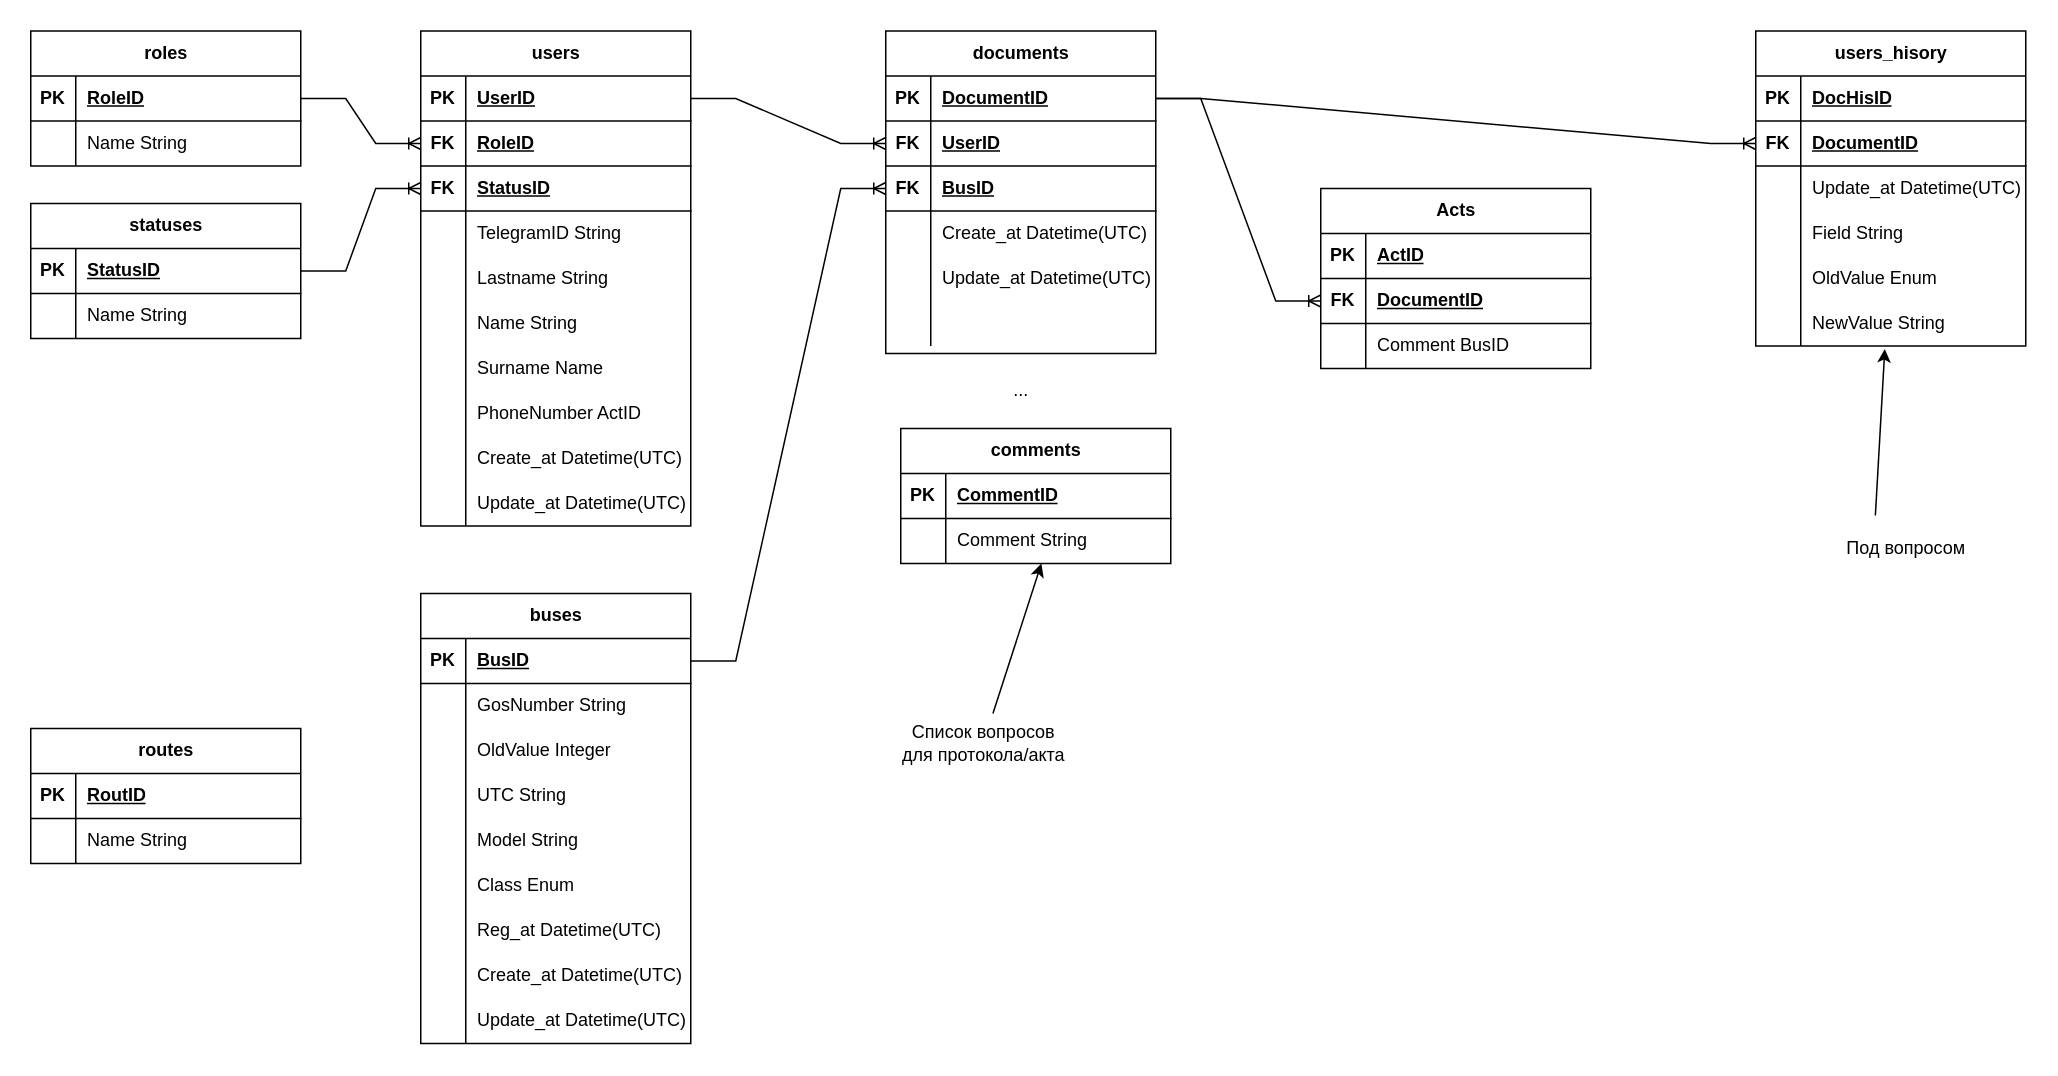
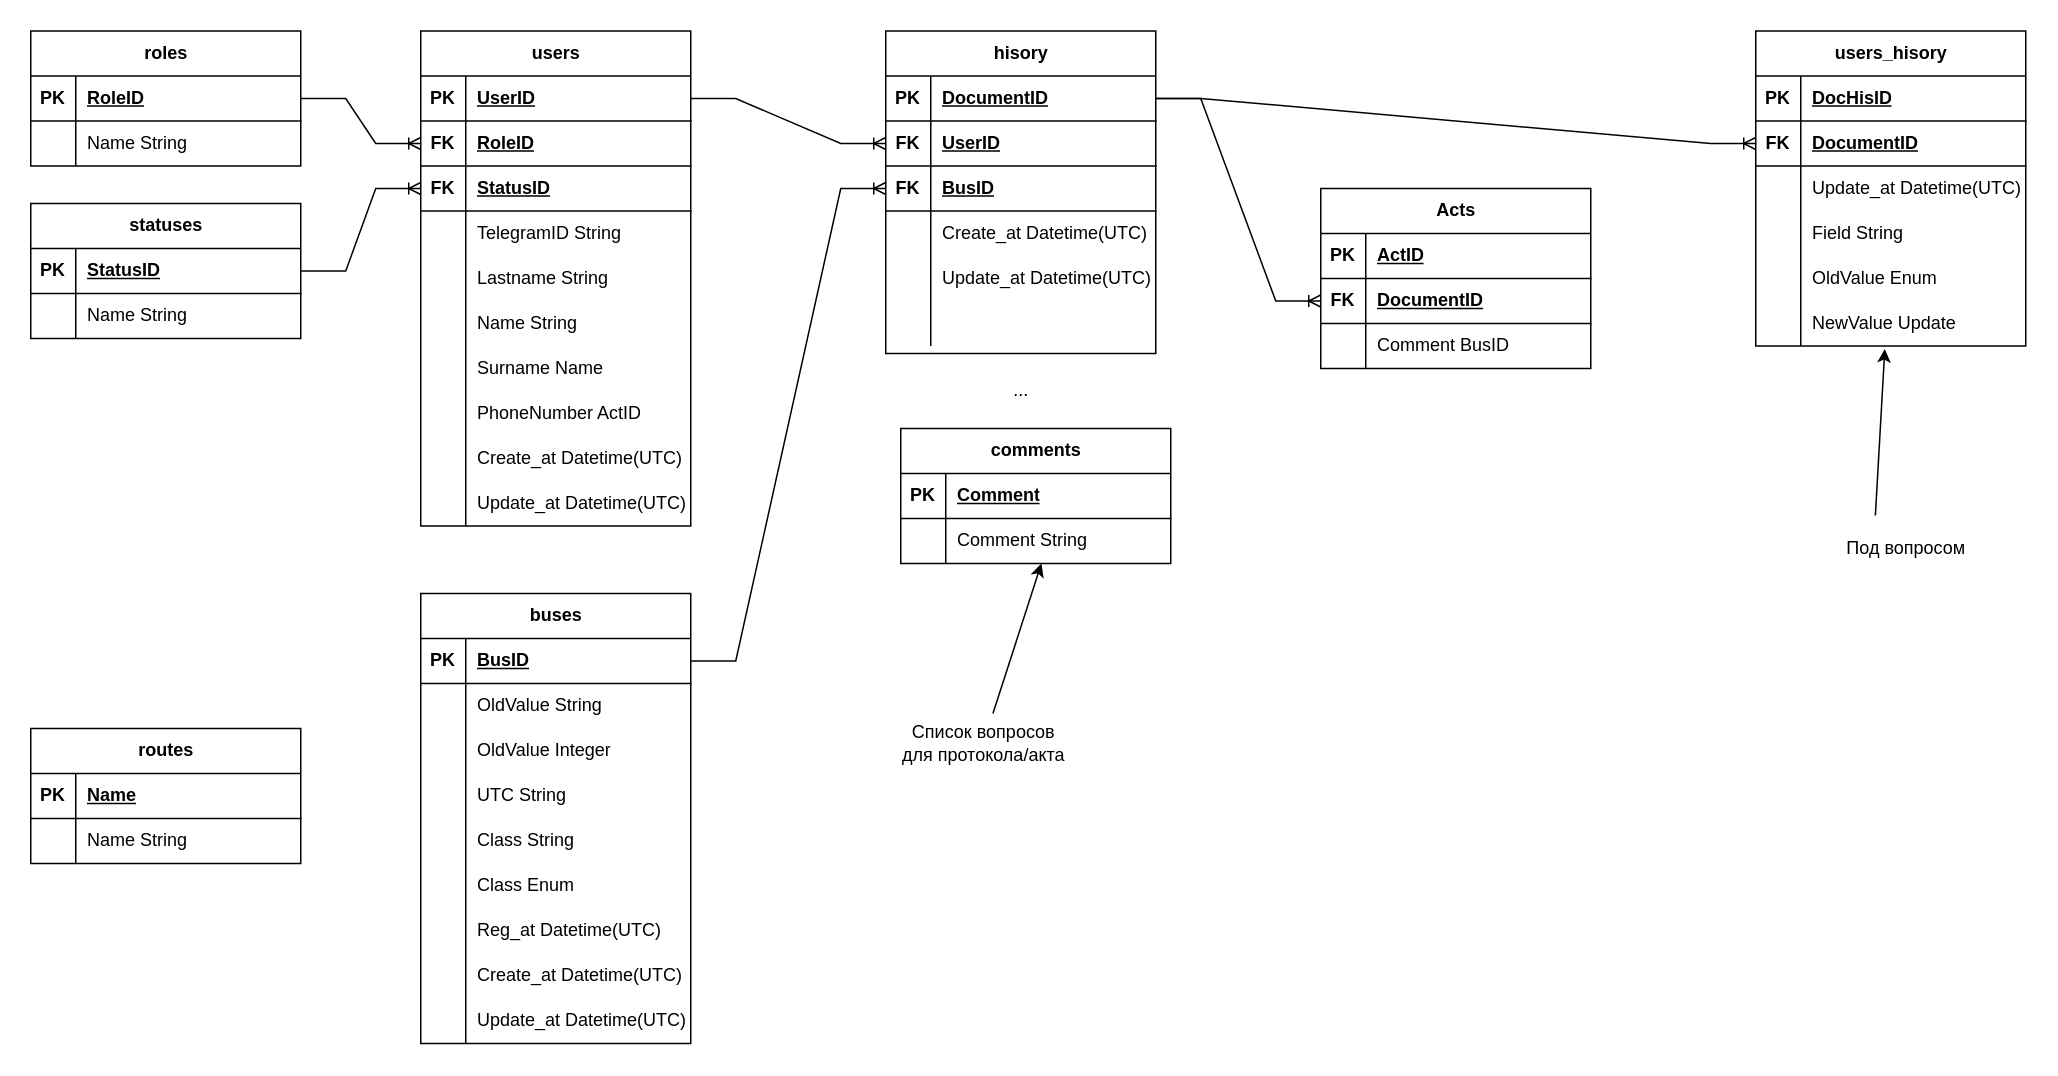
node "documents": label "documents" -> "hisory"
node "NewValue String": label "NewValue String" -> "NewValue Update"
node "СommentID": label "СommentID" -> "Сomment"
node "GosNumber String": label "GosNumber String" -> "OldValue String"
node "RoutID": label "RoutID" -> "Name"
node "Model String": label "Model String" -> "Class String"
